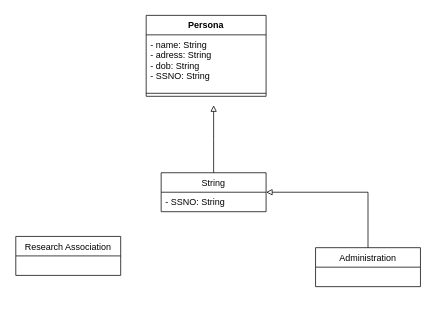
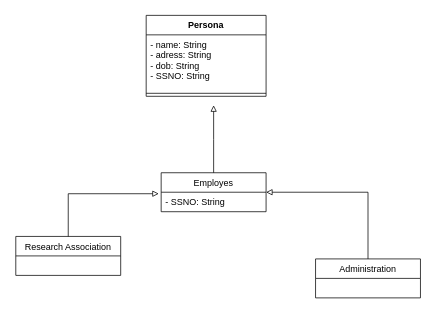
node "String": label "String" -> "Employes"
edge "Research Association" -> "- SSNO: String": added
node "Administration": moved (368, 267) -> (368, 279)
